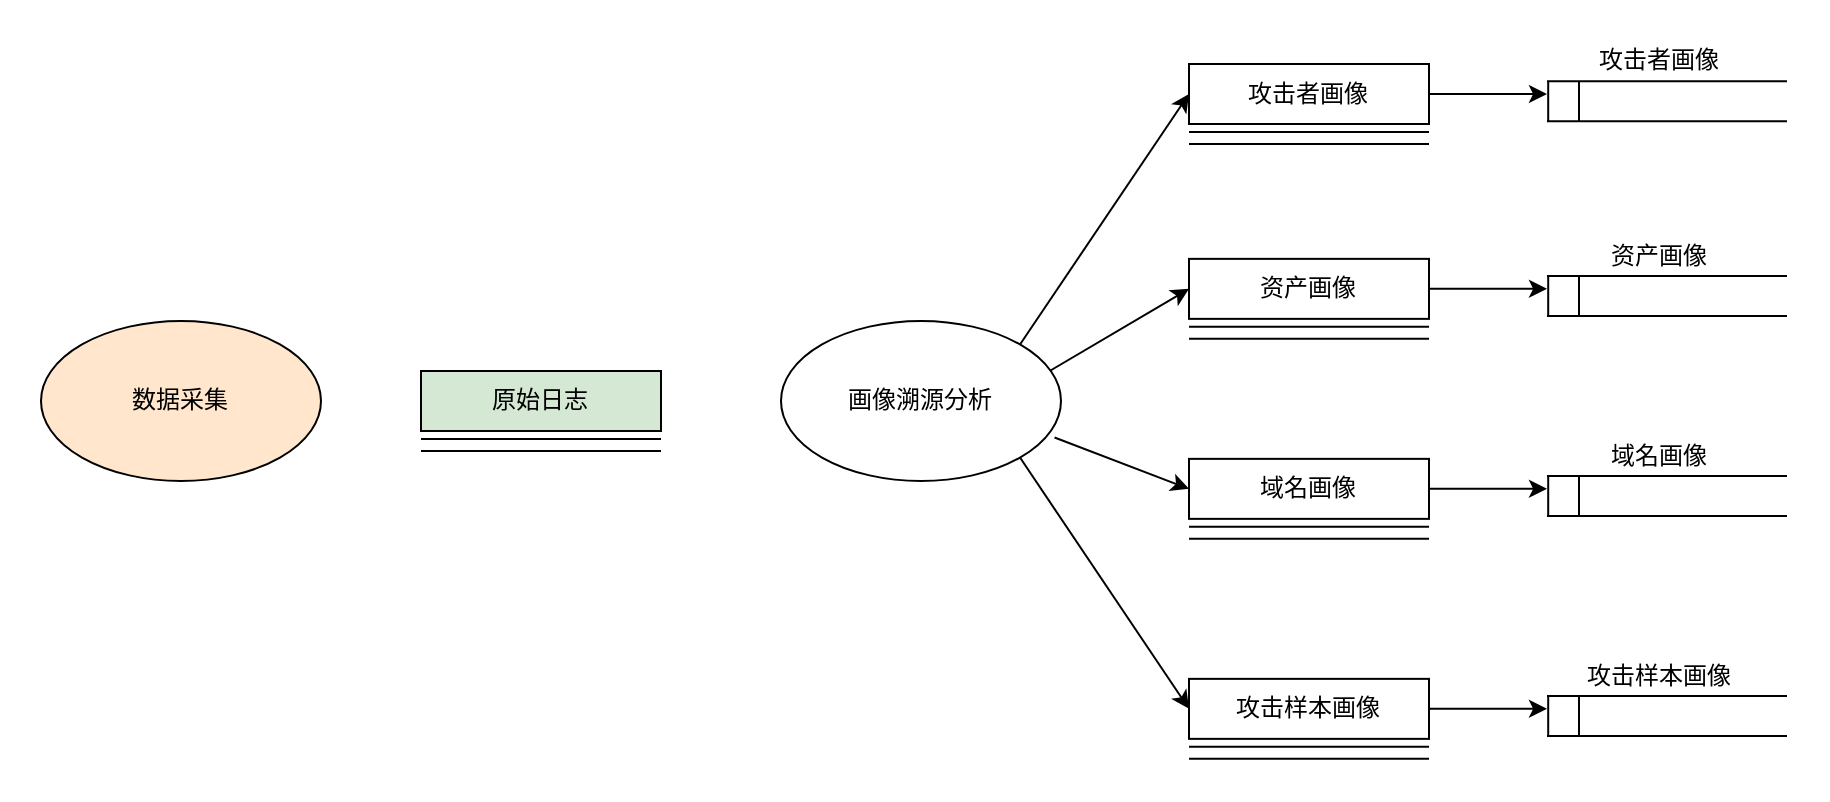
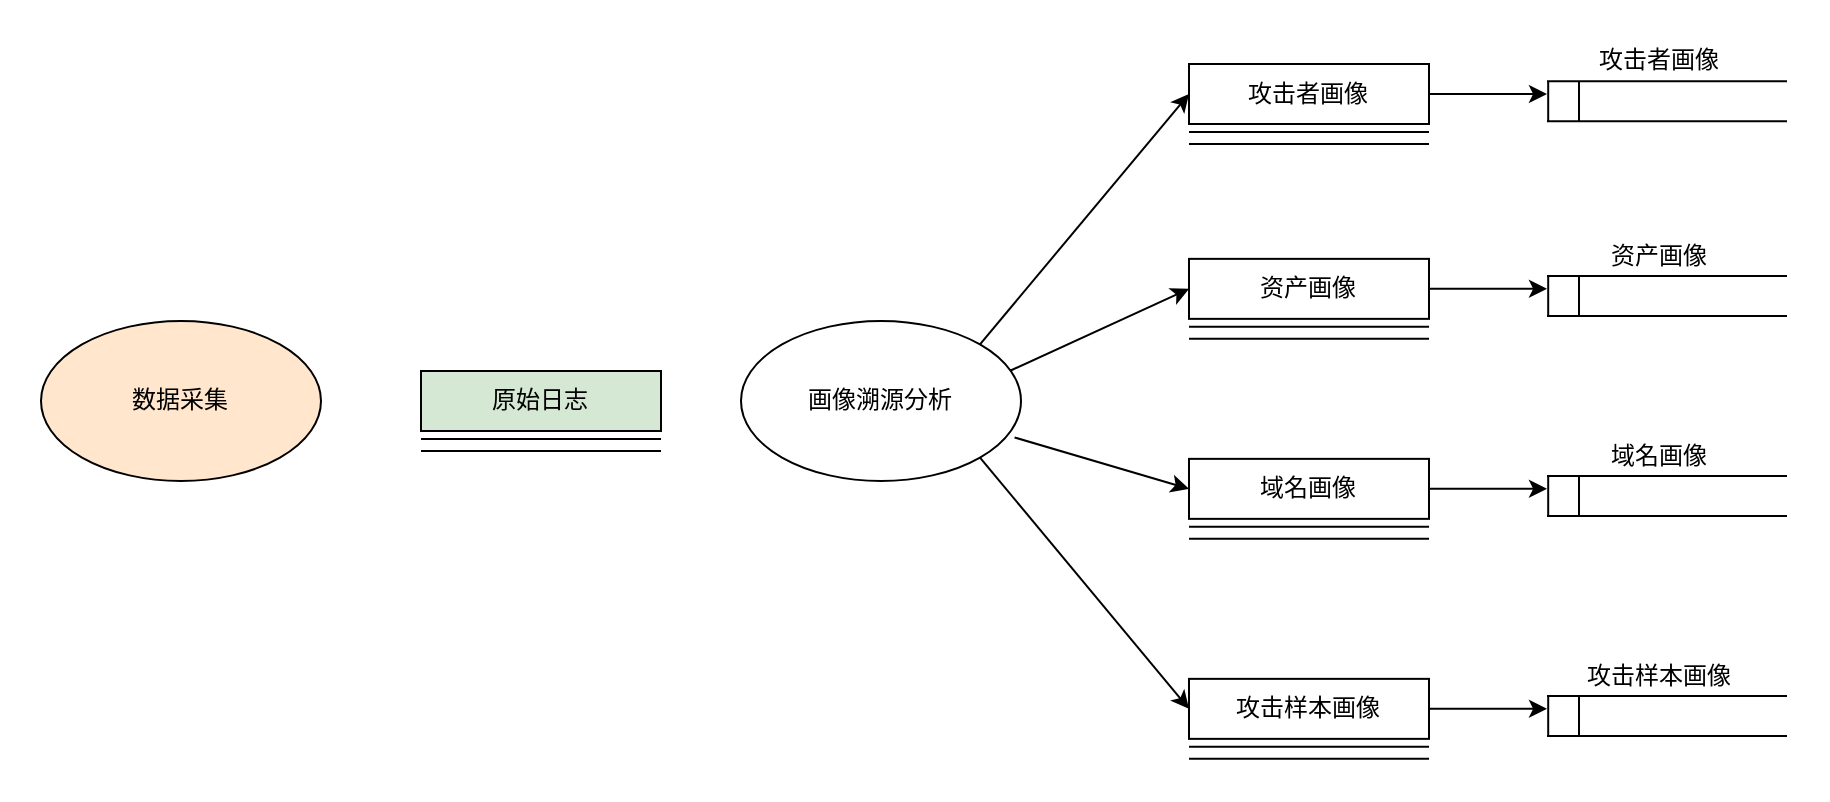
node "画像溯源分析": moved (921, 401) -> (881, 401)
